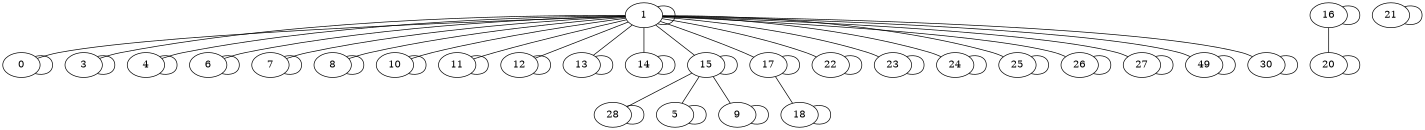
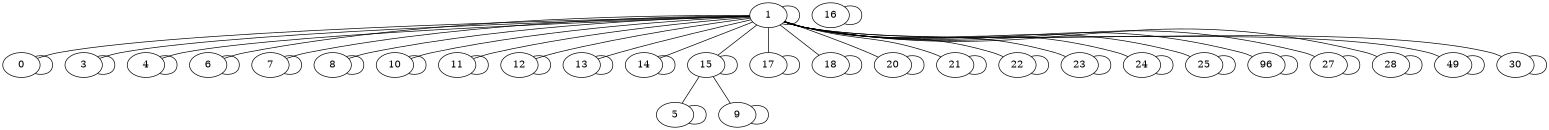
edge "16" -- "20": now "1" -- "20"
edge "1" -- "21": added
node "26": label "26" -> "96"
edge "15" -- "28": now "1" -- "28"
edge "17" -- "18": now "1" -- "18"
